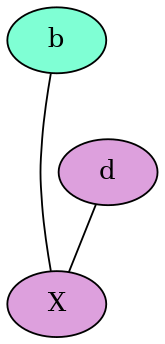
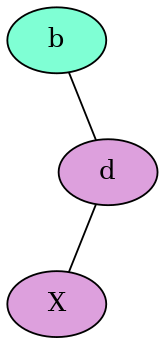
edge "b" -- "X": now "b" -- "d"
